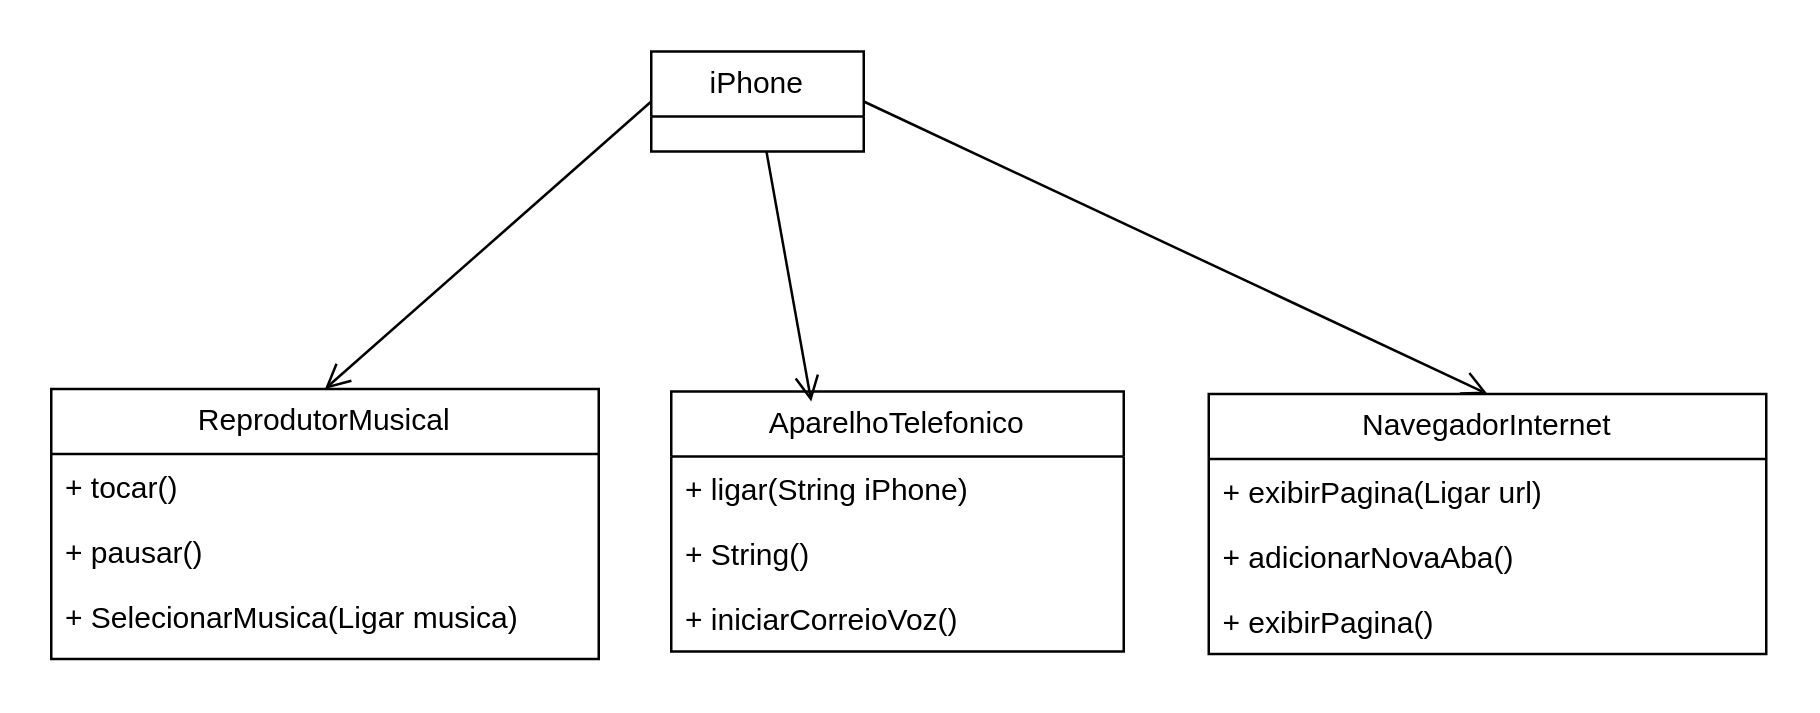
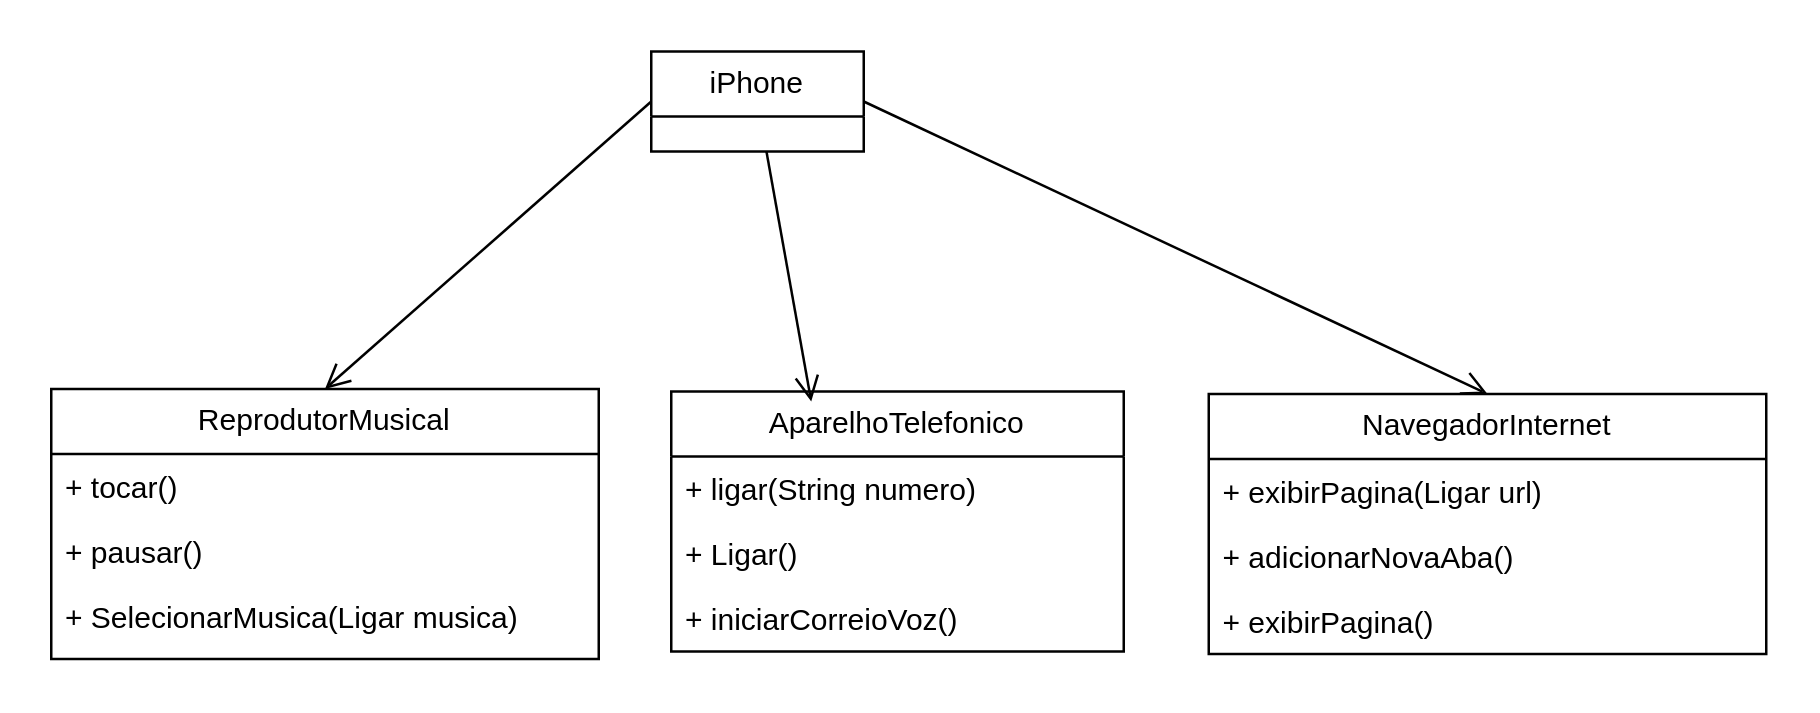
node "+ ligar(String iPhone)": label "+ ligar(String iPhone)" -> "+ ligar(String numero)"
node "+ String()": label "+ String()" -> "+ Ligar()"
